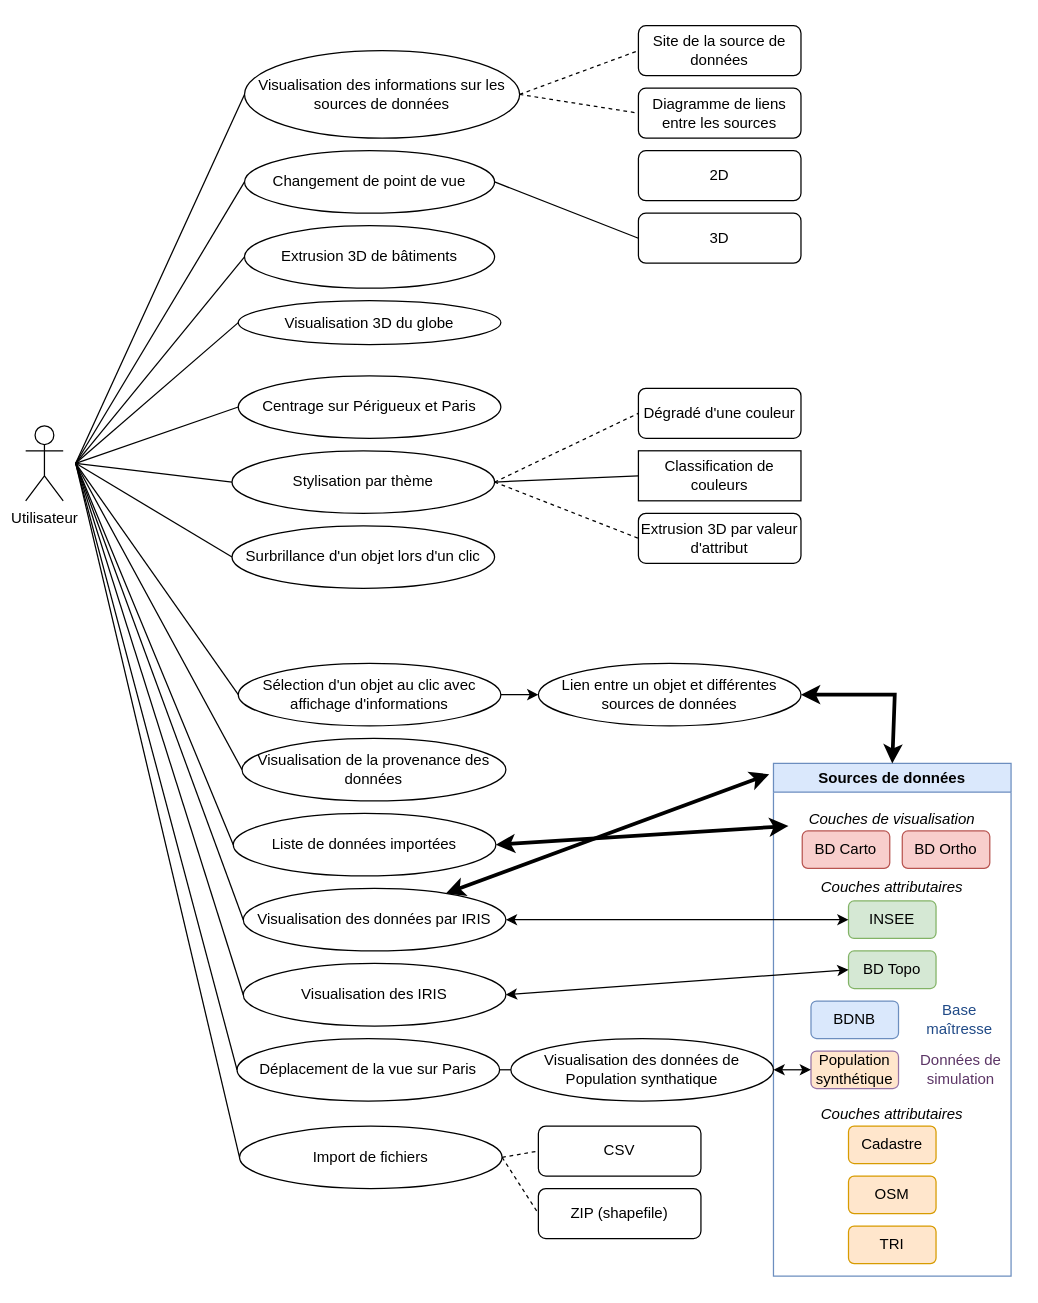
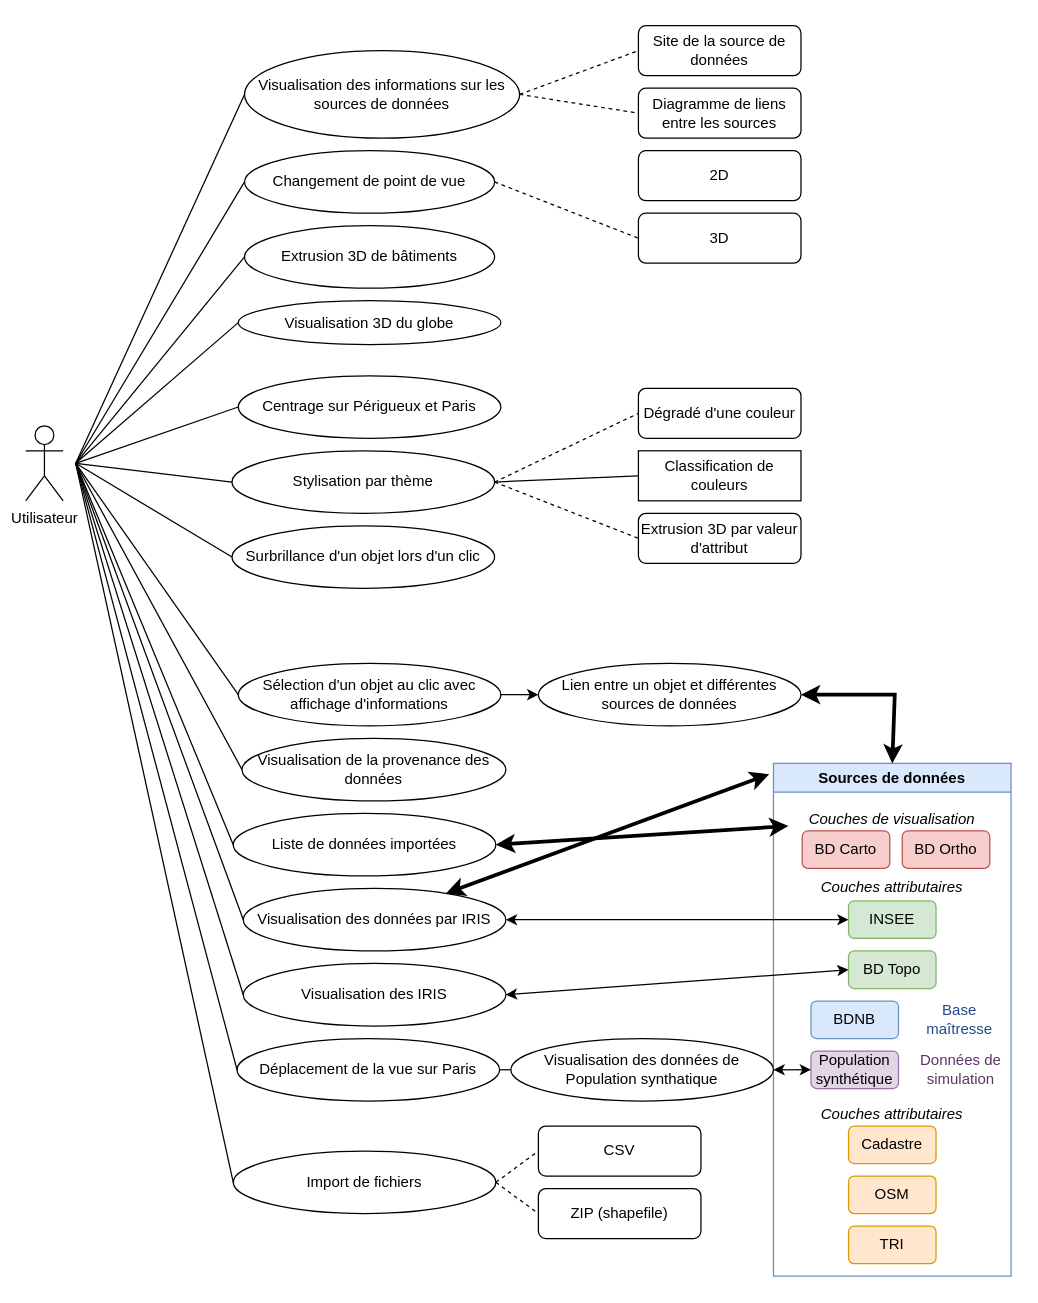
edge "Changement de point de vue" -- "3D": style solid -> dashed
node "Population synthétique": fillcolor #ffe6cc -> #e1d5e7
node "Import de fichiers": moved (371, 1157) -> (364, 1182)
